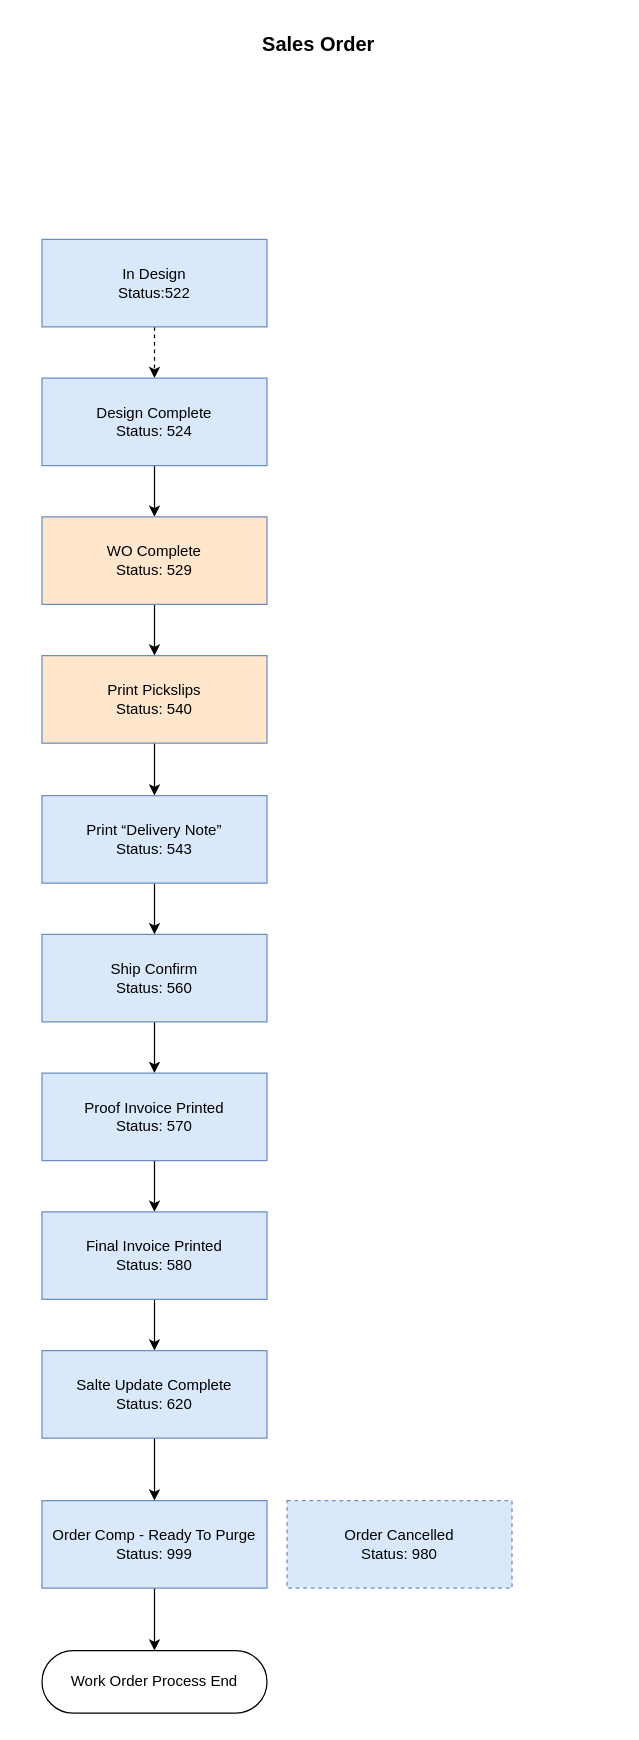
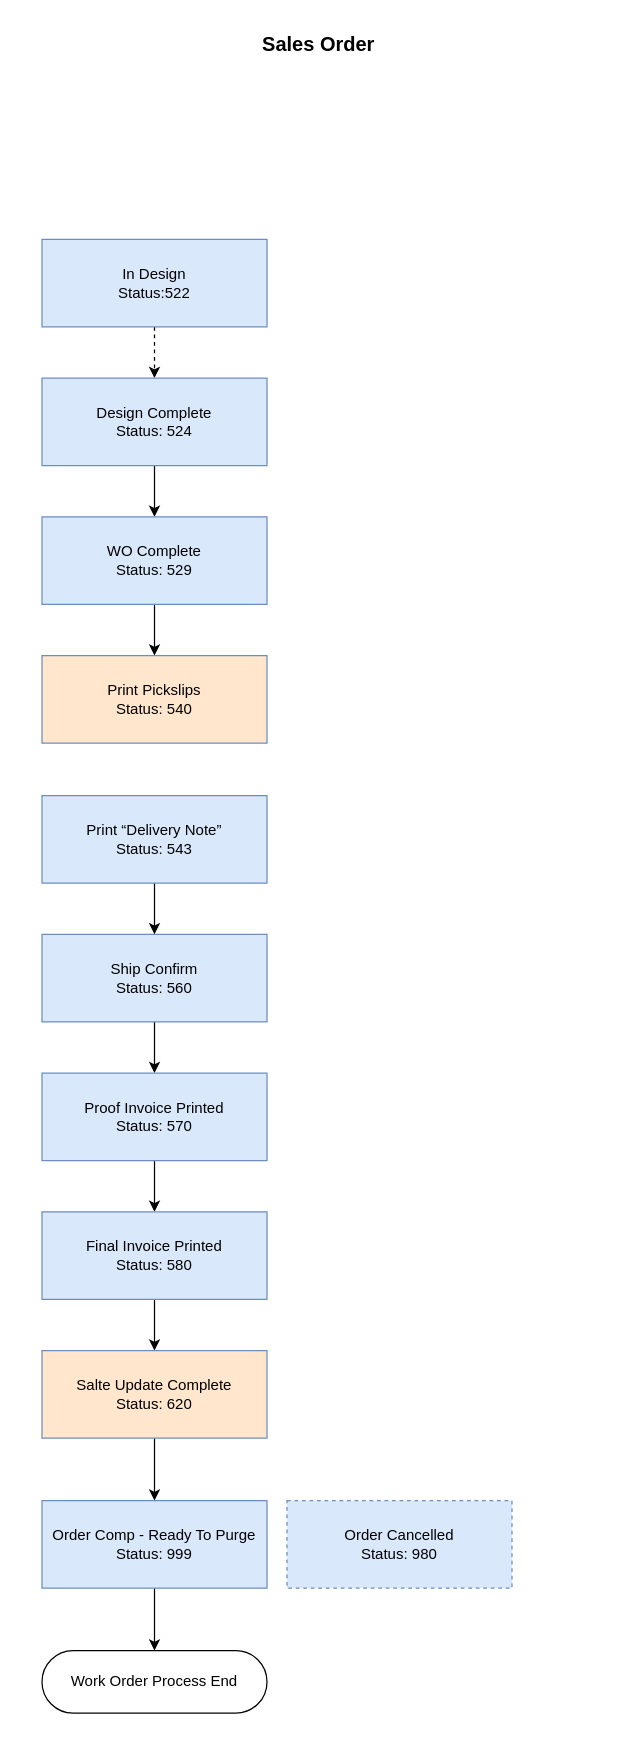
node "WO Complete Status: 529": fillcolor #ffe6cc -> #dae8fc
edge "Print Pickslips Status: 540" -> "Print “Delivery Note” Status: 543": removed
node "Salte Update Complete Status: 620": fillcolor #dae8fc -> #ffe6cc
